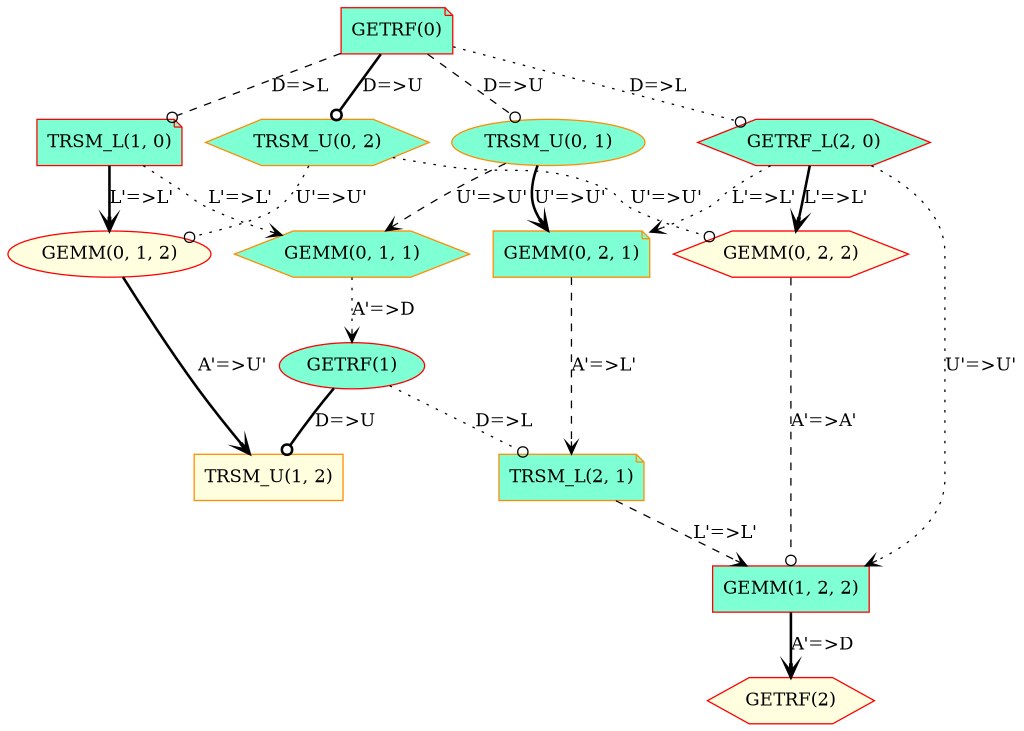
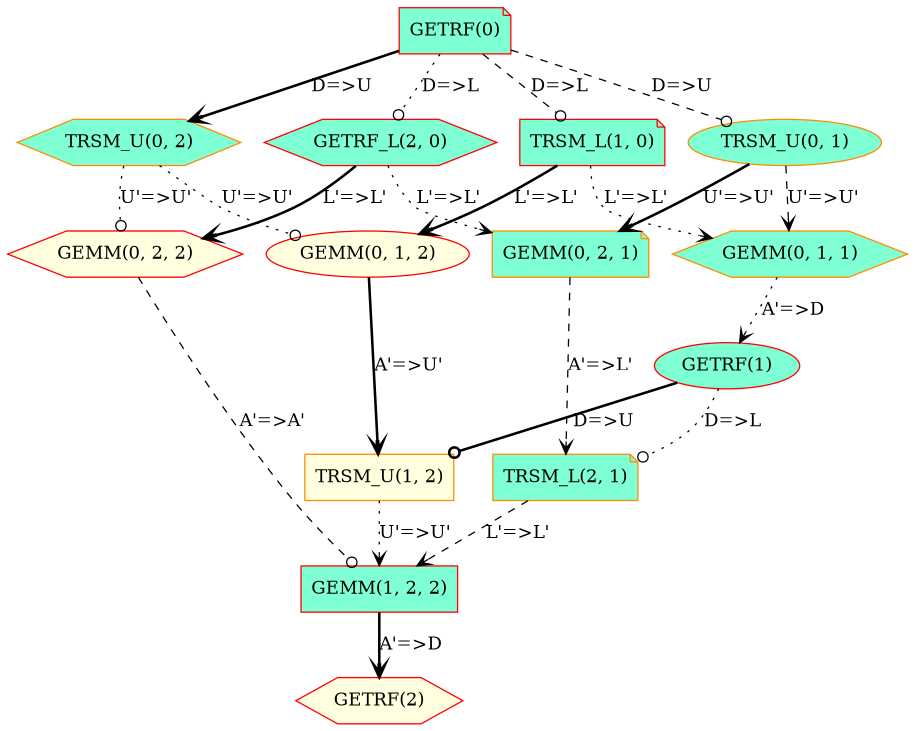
edge "GETRF(0)" -> "TRSM_U(0, 2)": arrowhead odot -> vee
edge "GETRF_L(2, 0)" -> "GEMM(1, 2, 2)": now "TRSM_U(1, 2)" -> "GEMM(1, 2, 2)"
